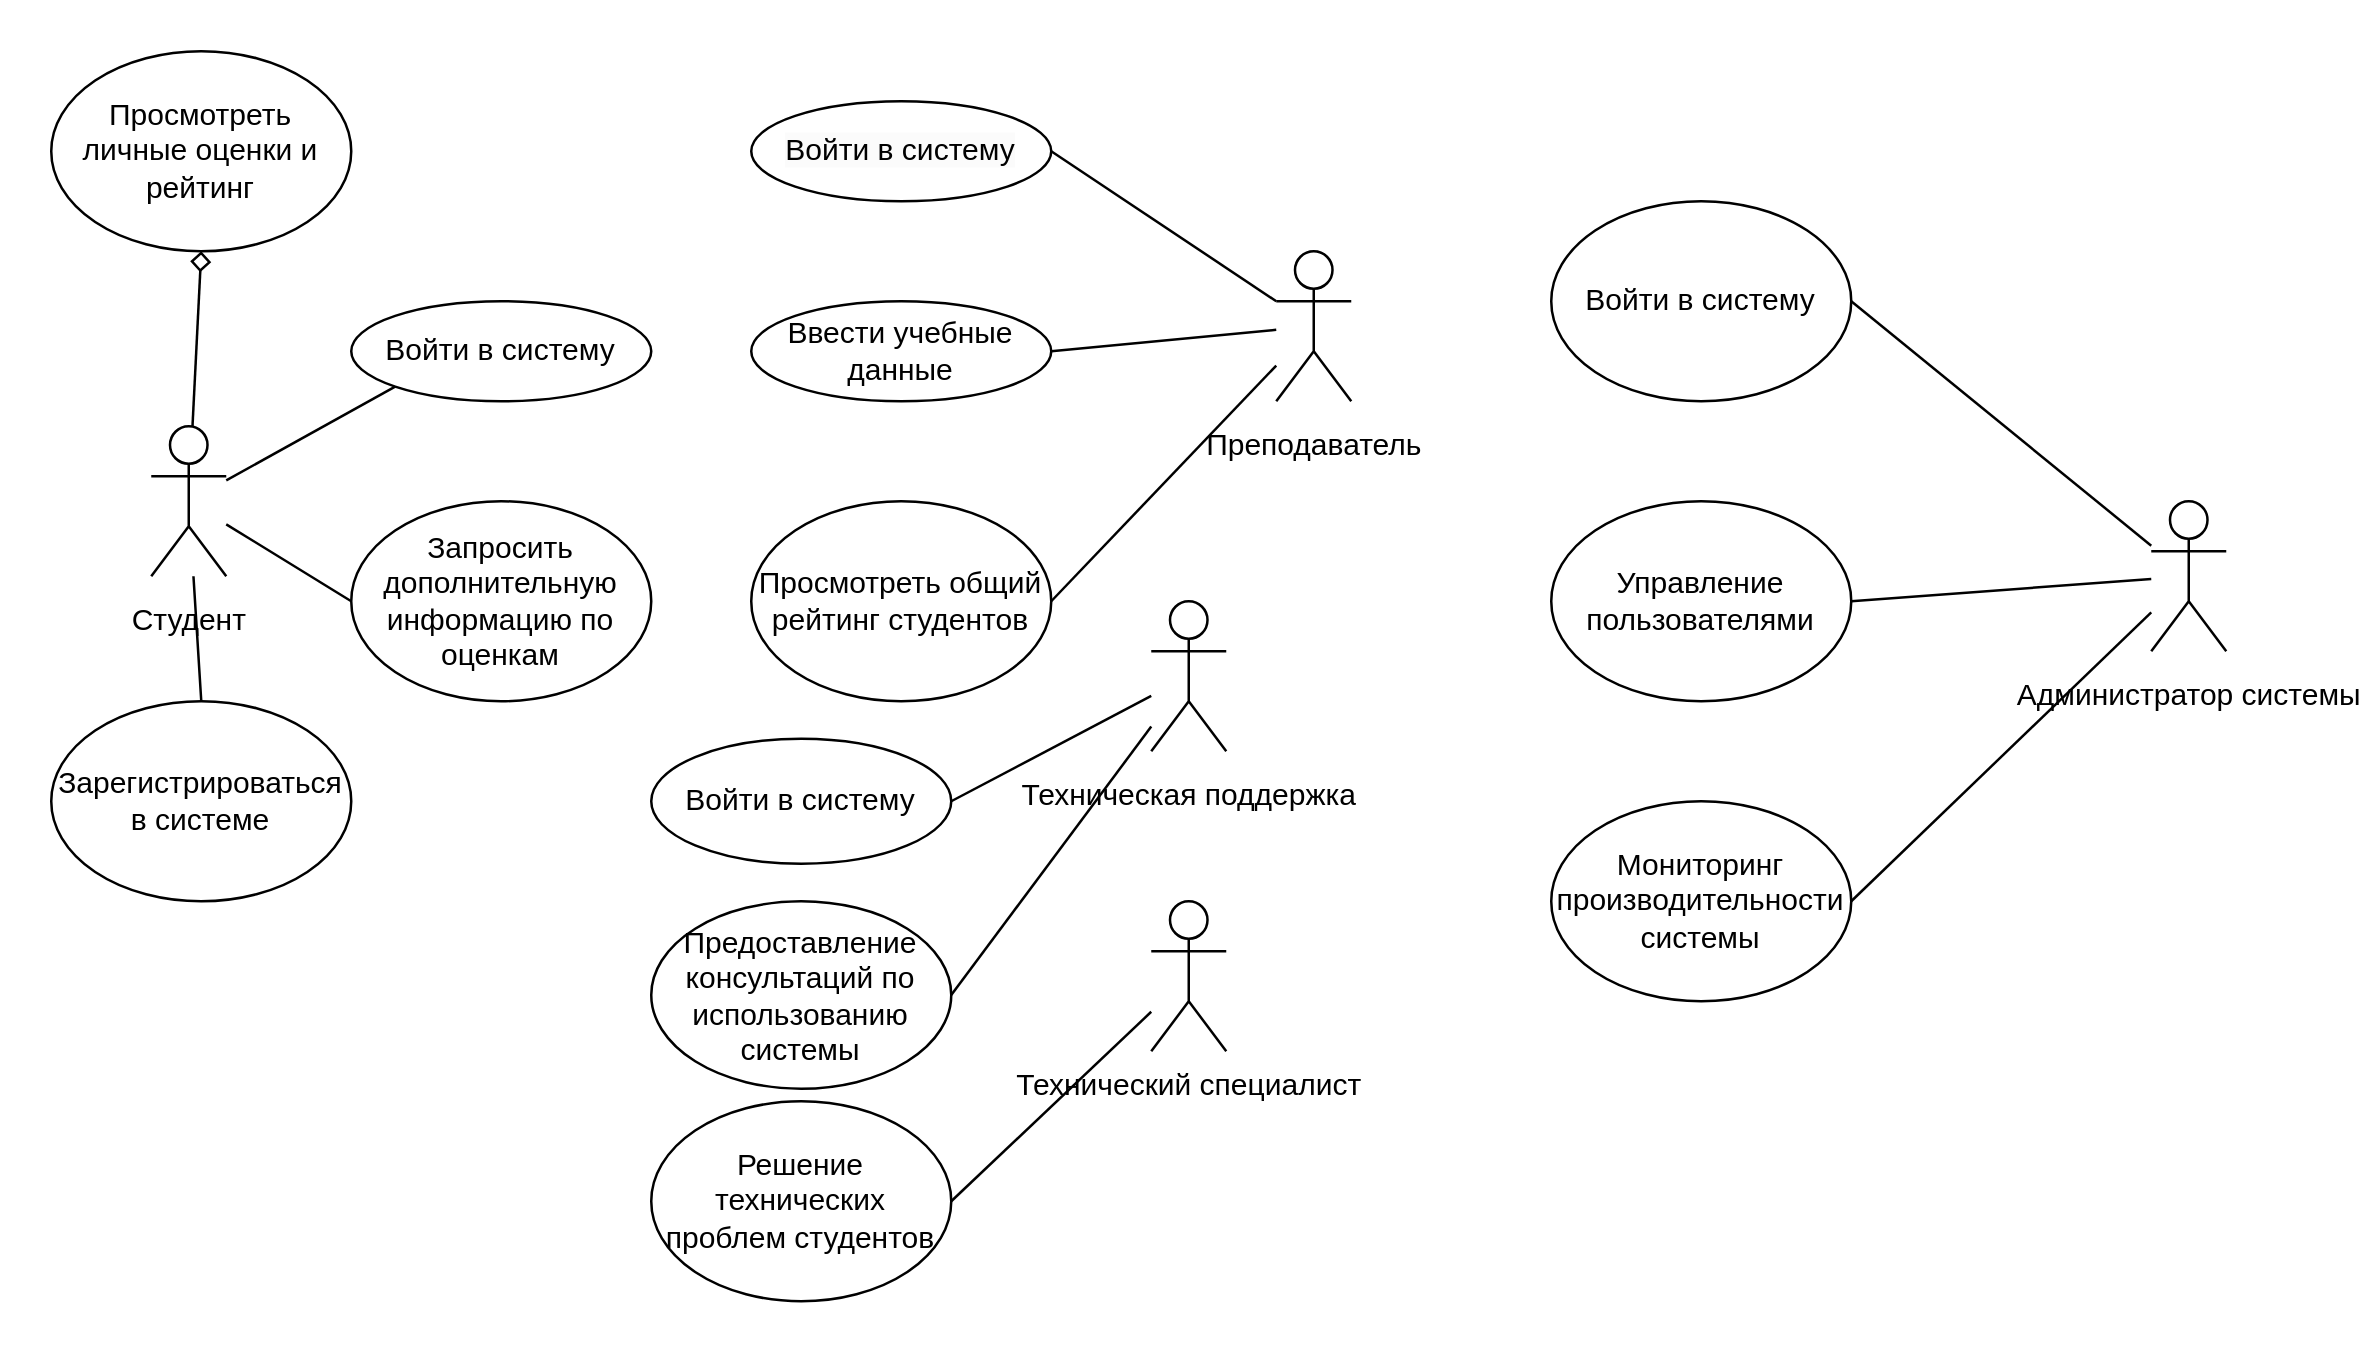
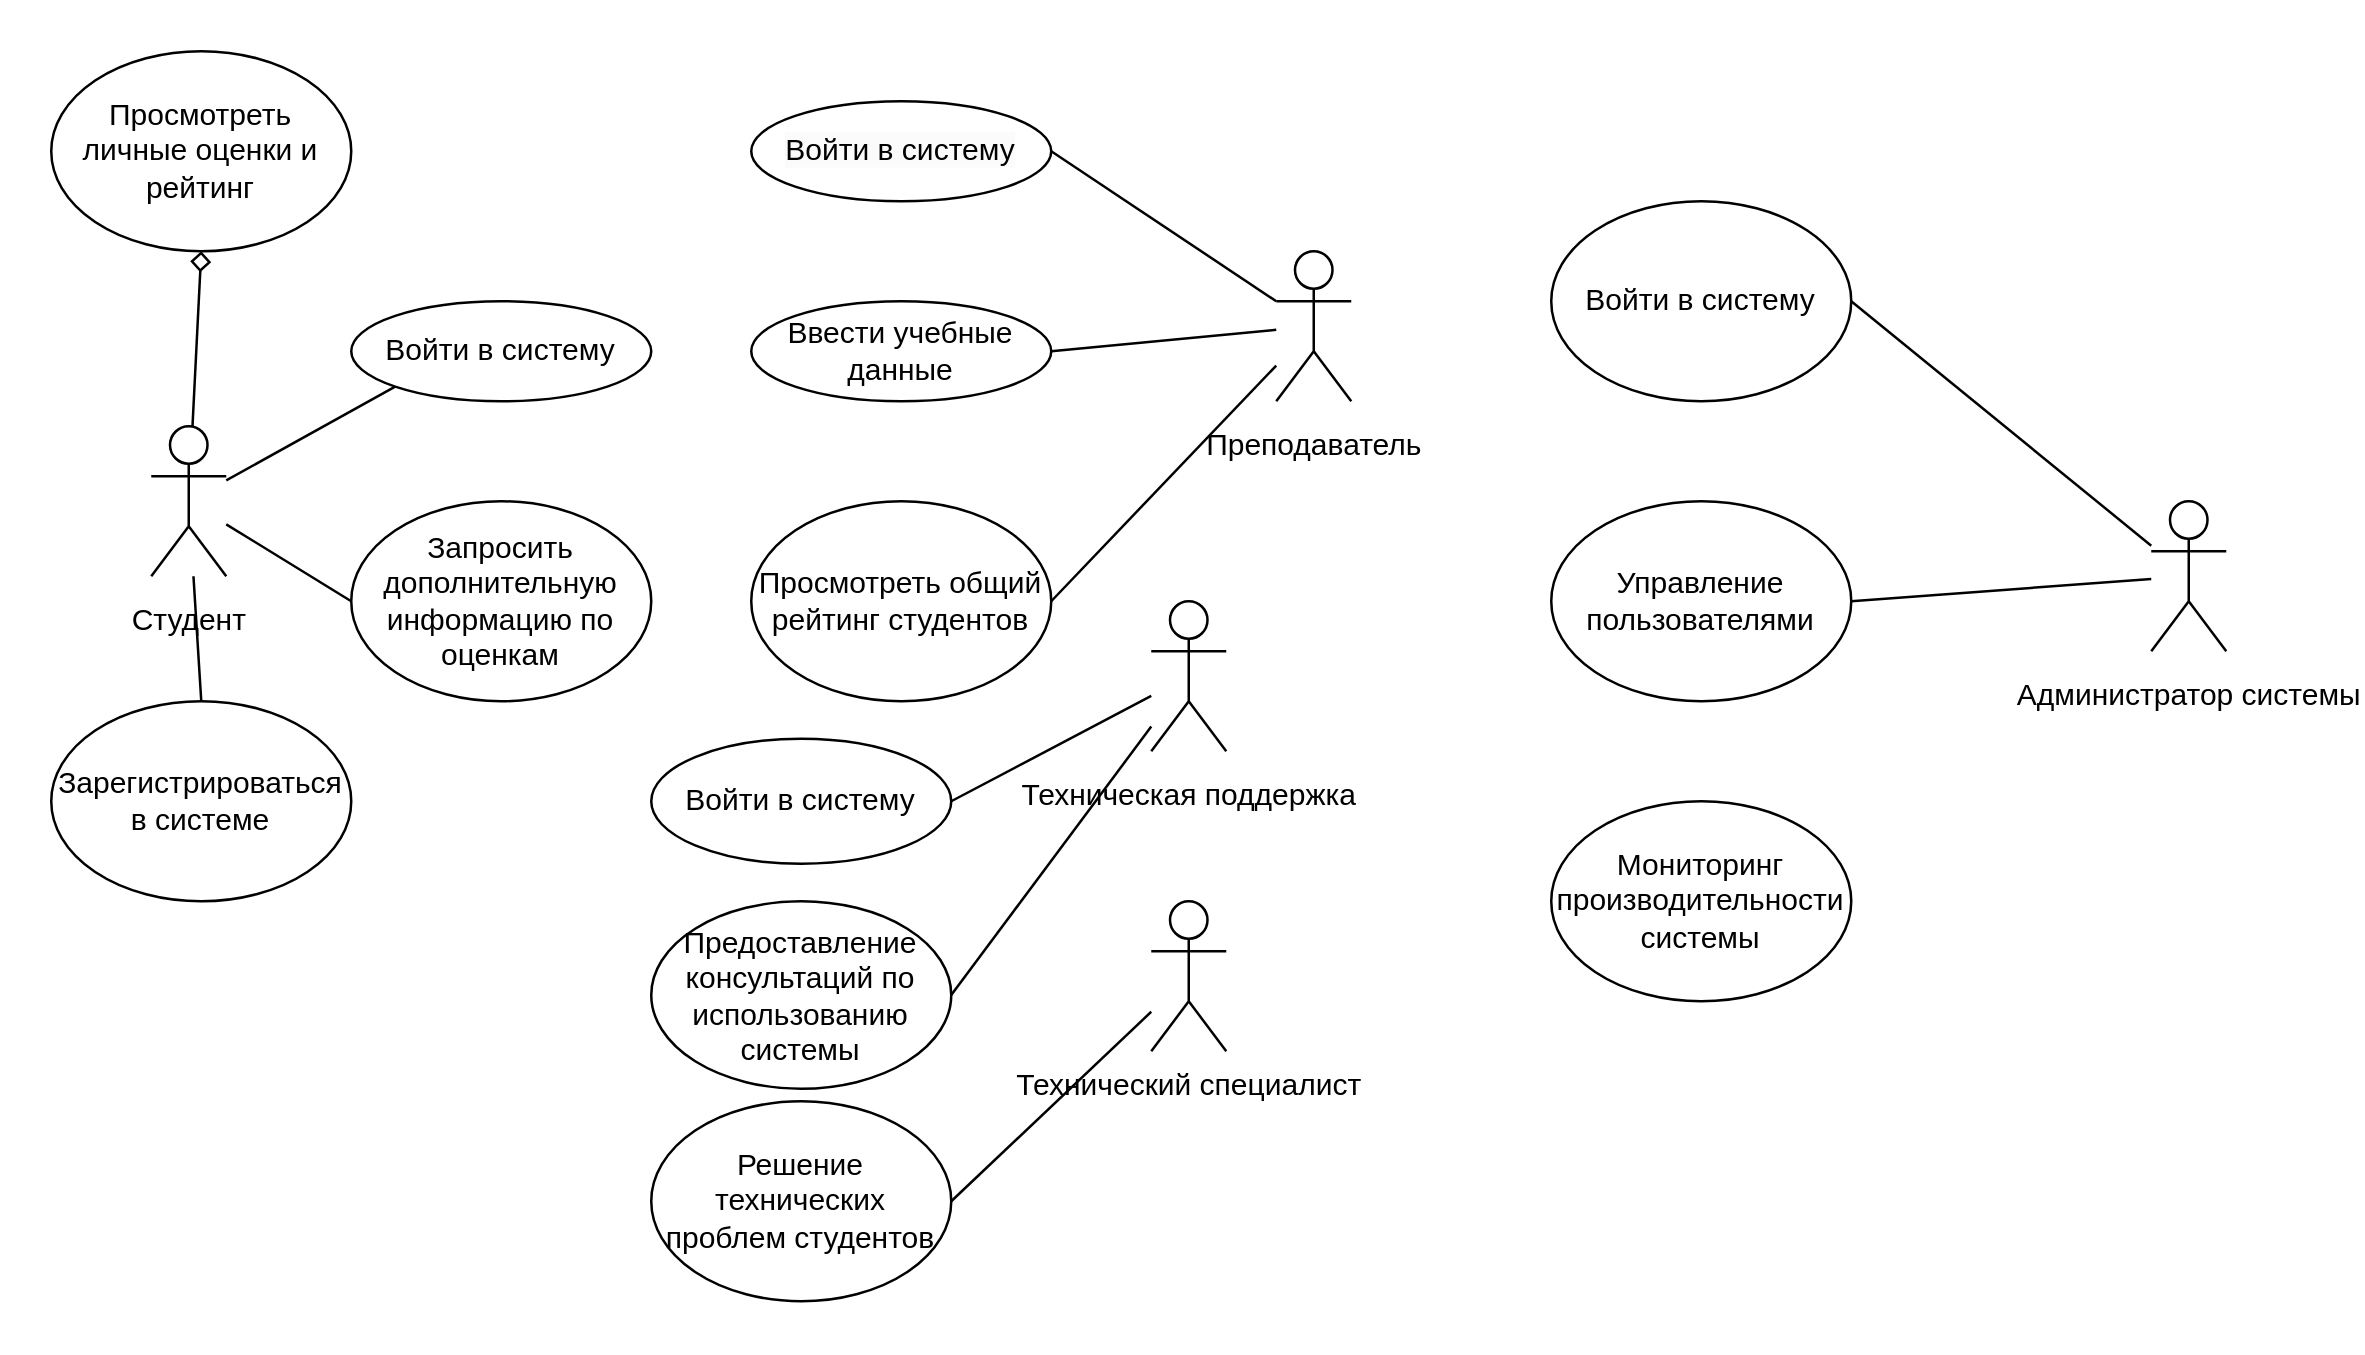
edge "Администратор системы" -- "Мониторинг производительности системы": removed
